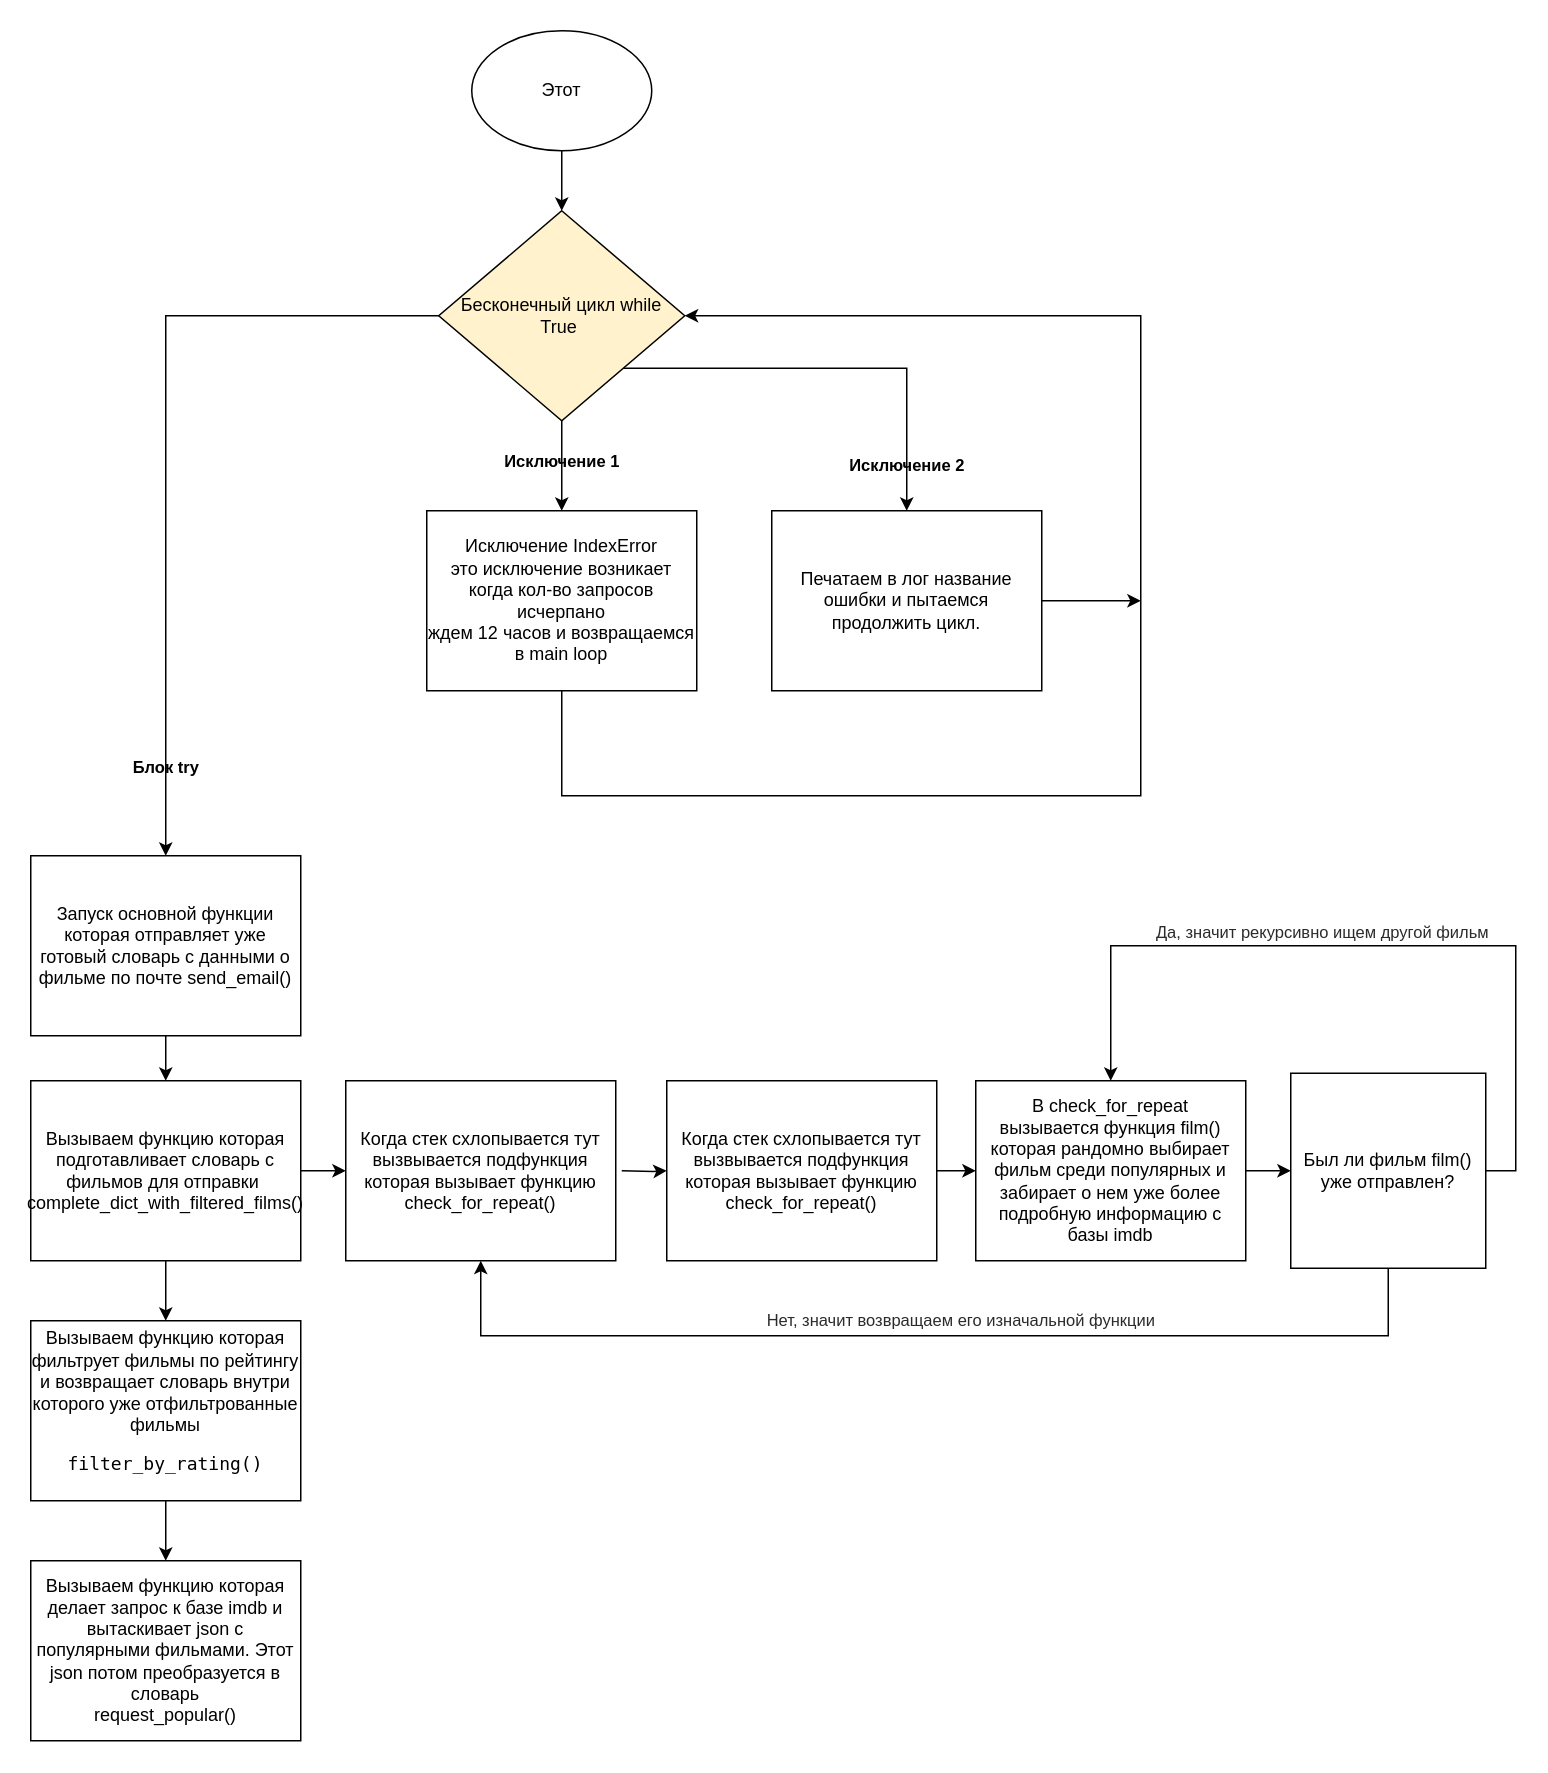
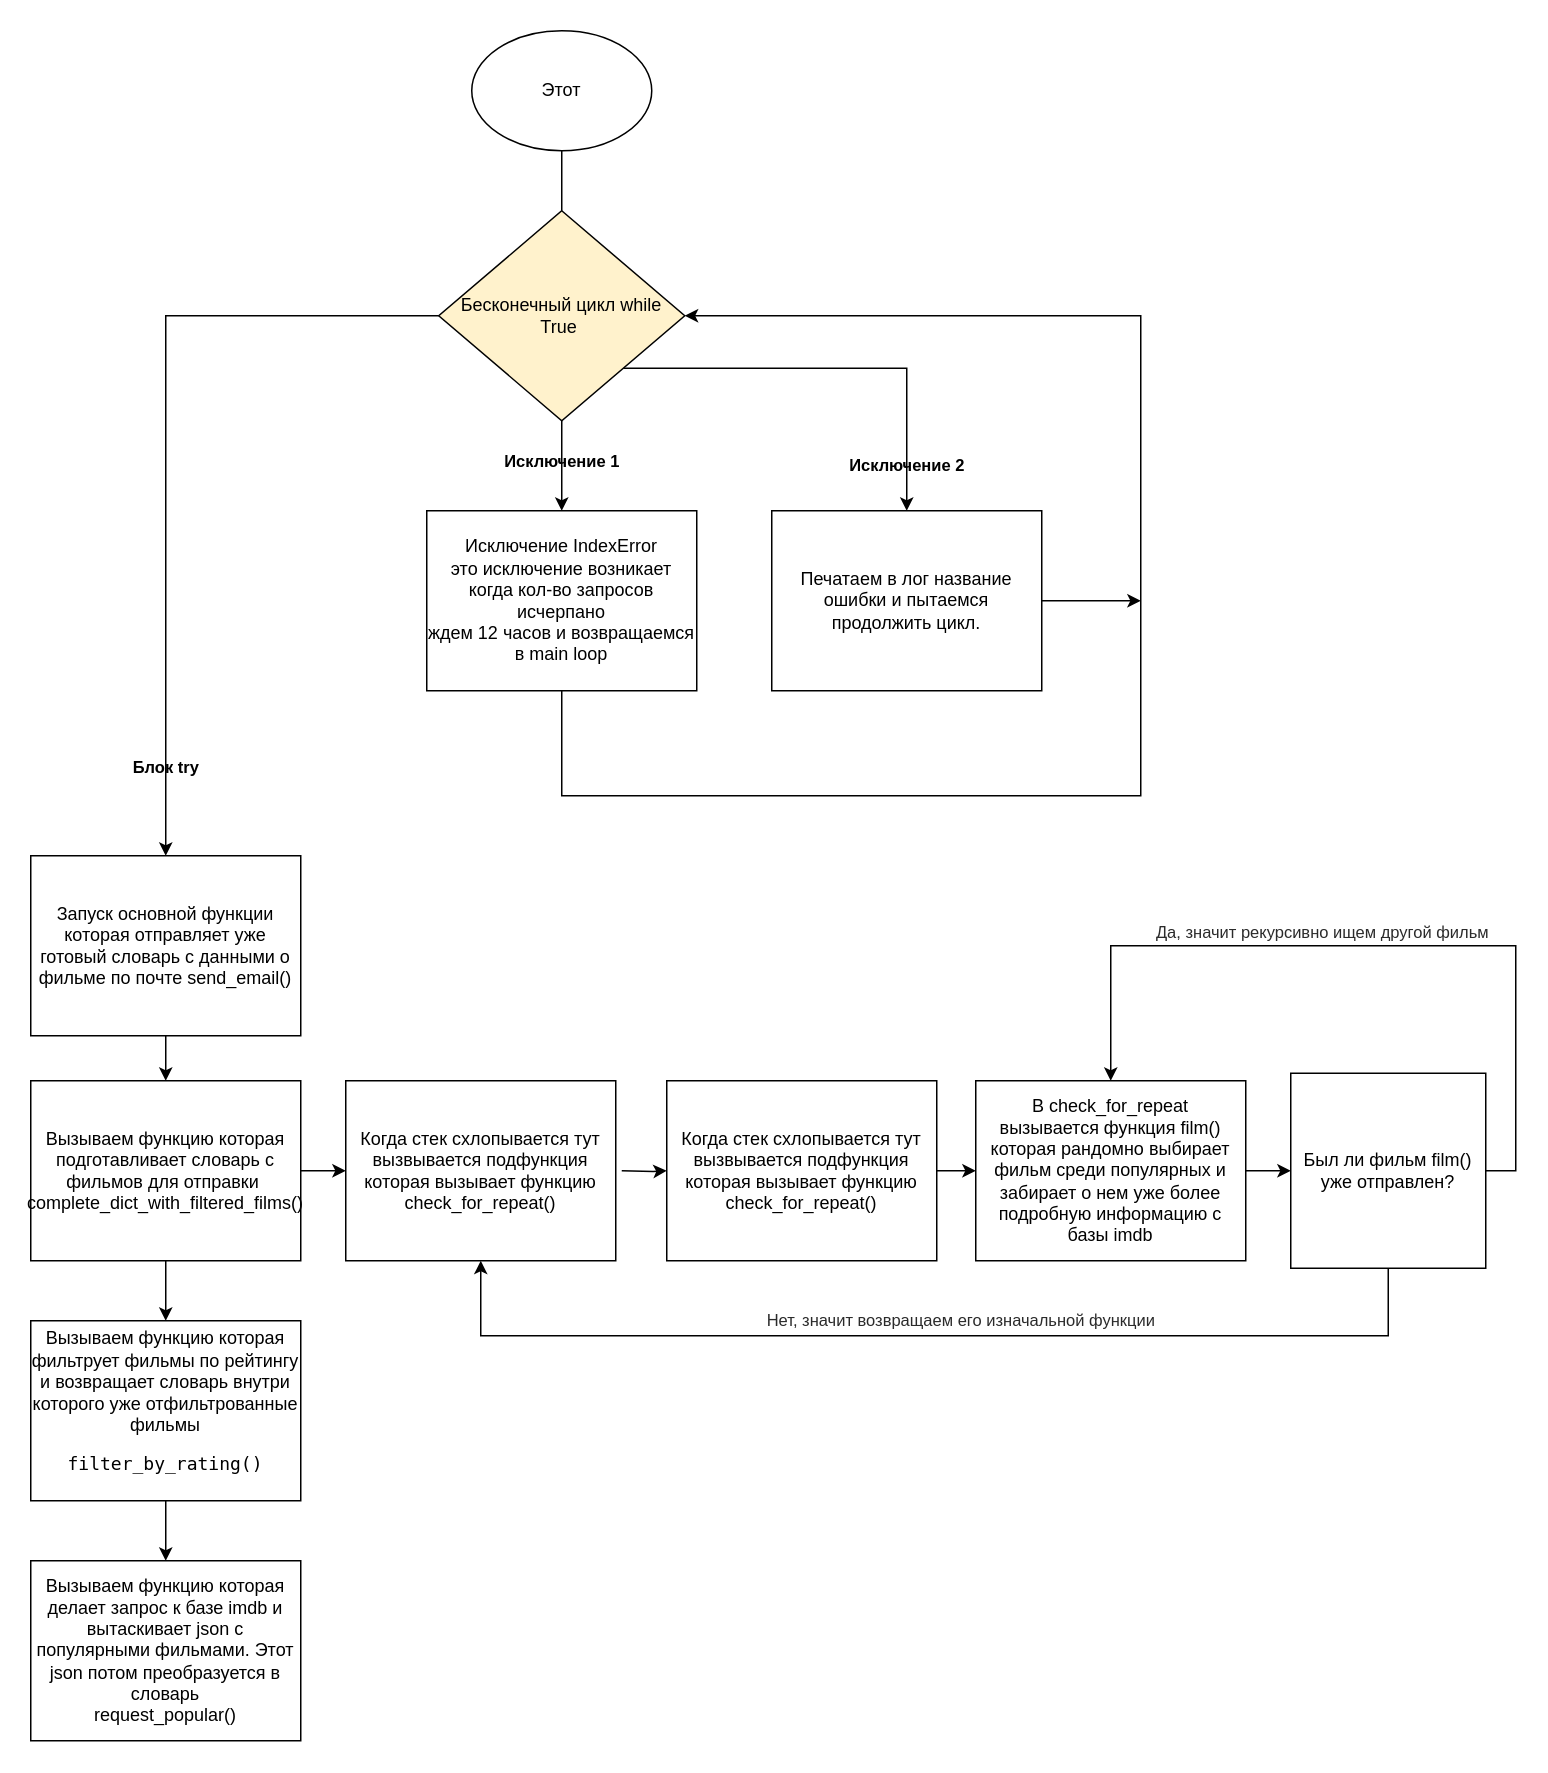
edge "Этот" -> "Бесконечный цикл while True": arrowhead classic -> none
